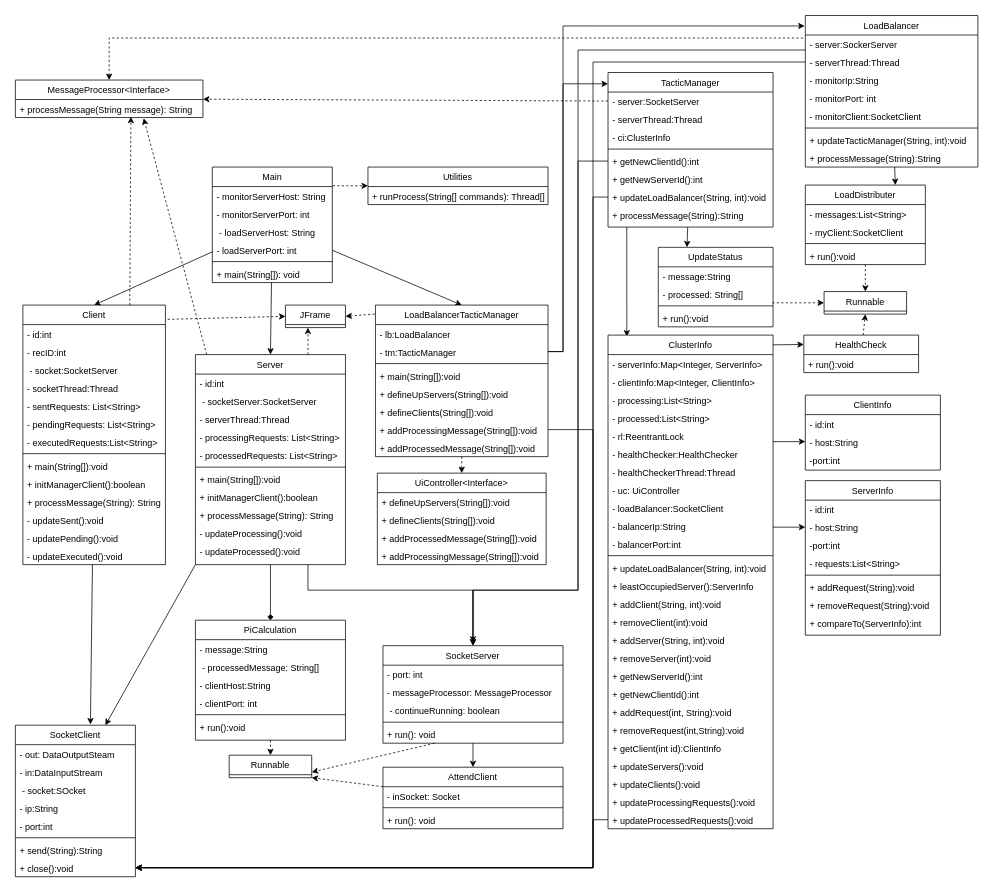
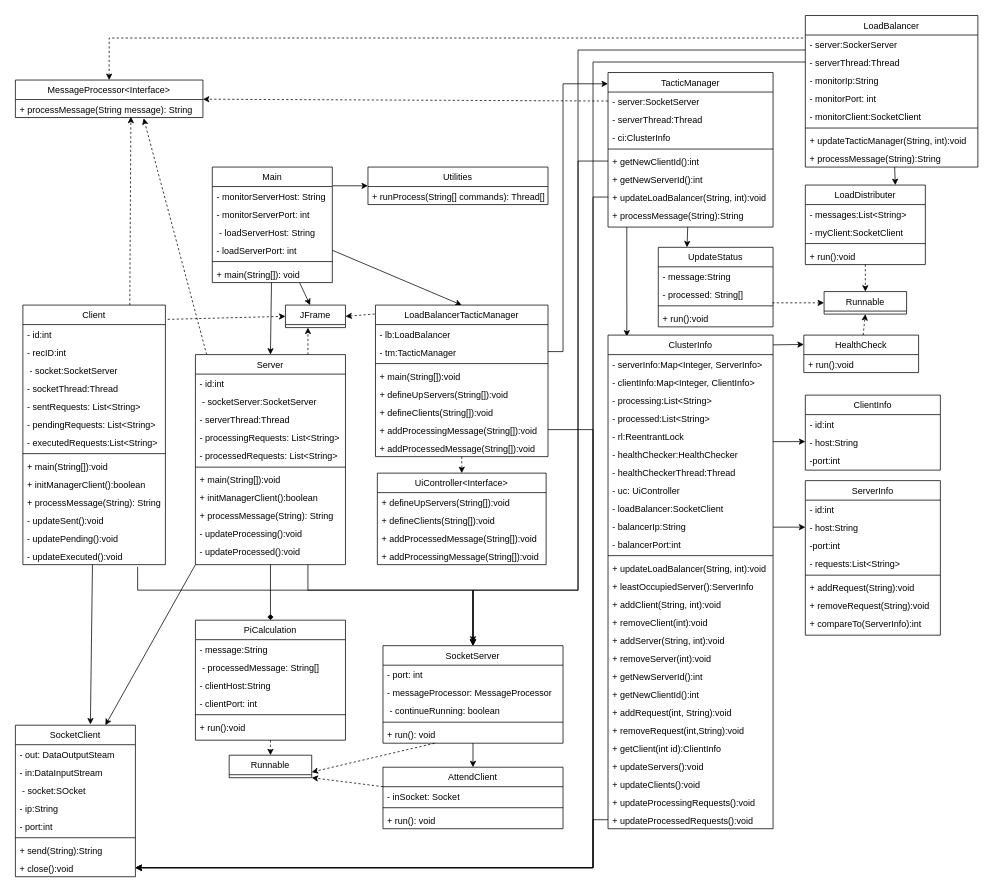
edge "- tm:TacticManager" -> "LoadBalancer": removed
edge "Main" -> "Utilities": style dashed -> solid
edge "Main" -> "Client": now "Main" -> "JFrame"
edge "- updateExecuted():void" -> "SocketServer": added
